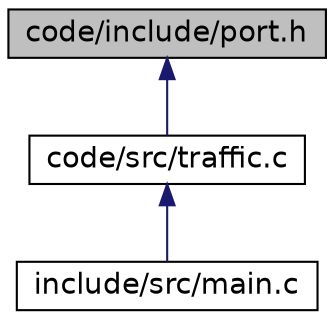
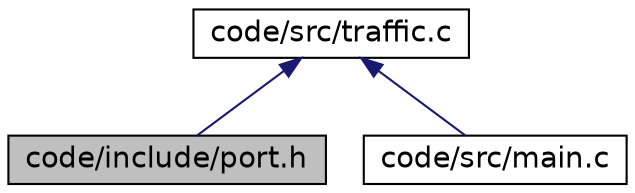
edge "code/src/traffic.c" -> "code/include/port.h": reversed
node "include/src/main.c": label "include/src/main.c" -> "code/src/main.c"
